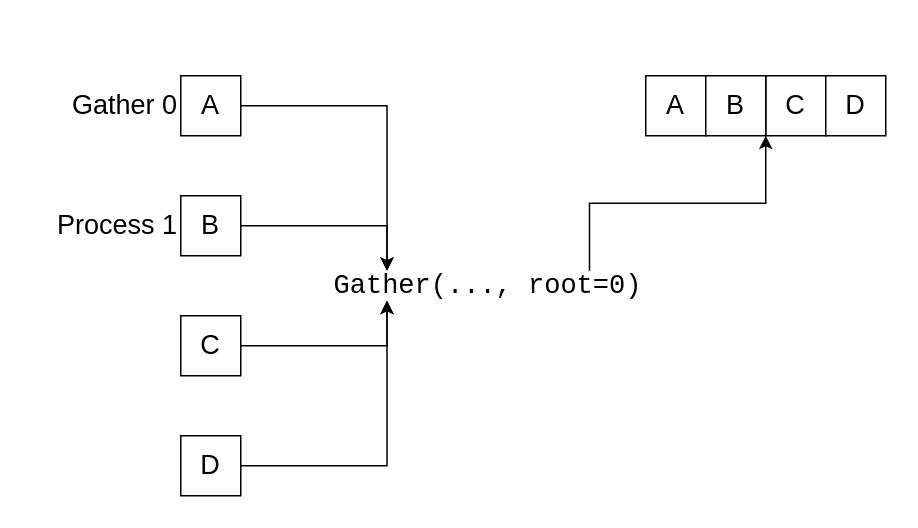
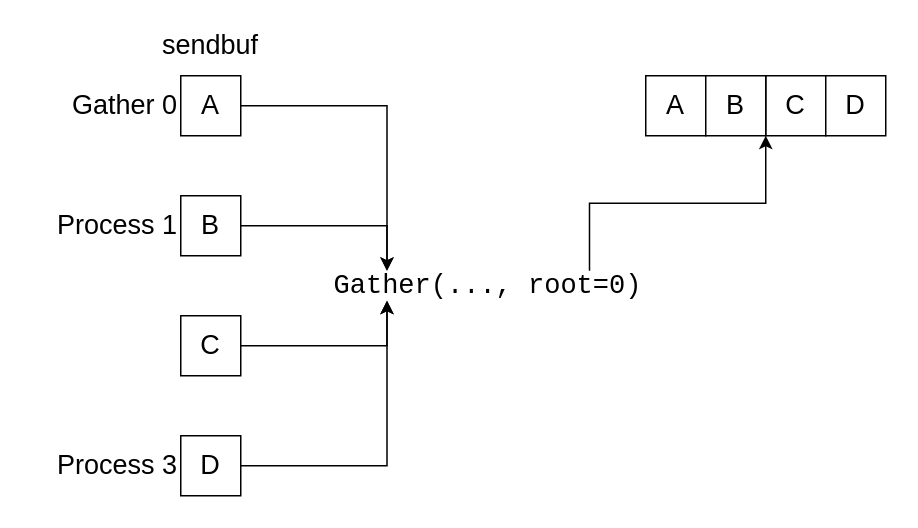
node "sendbuf": added
node "Process 3": added
